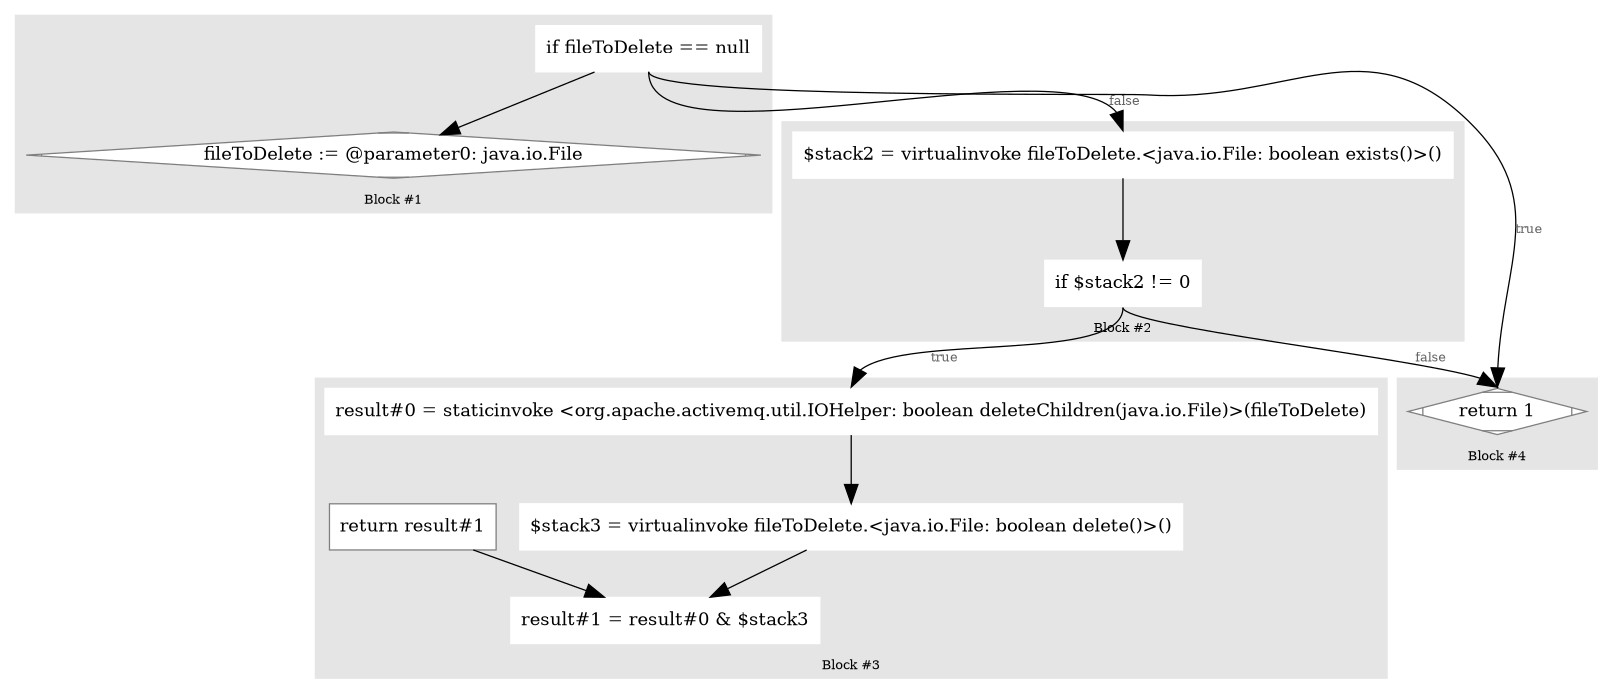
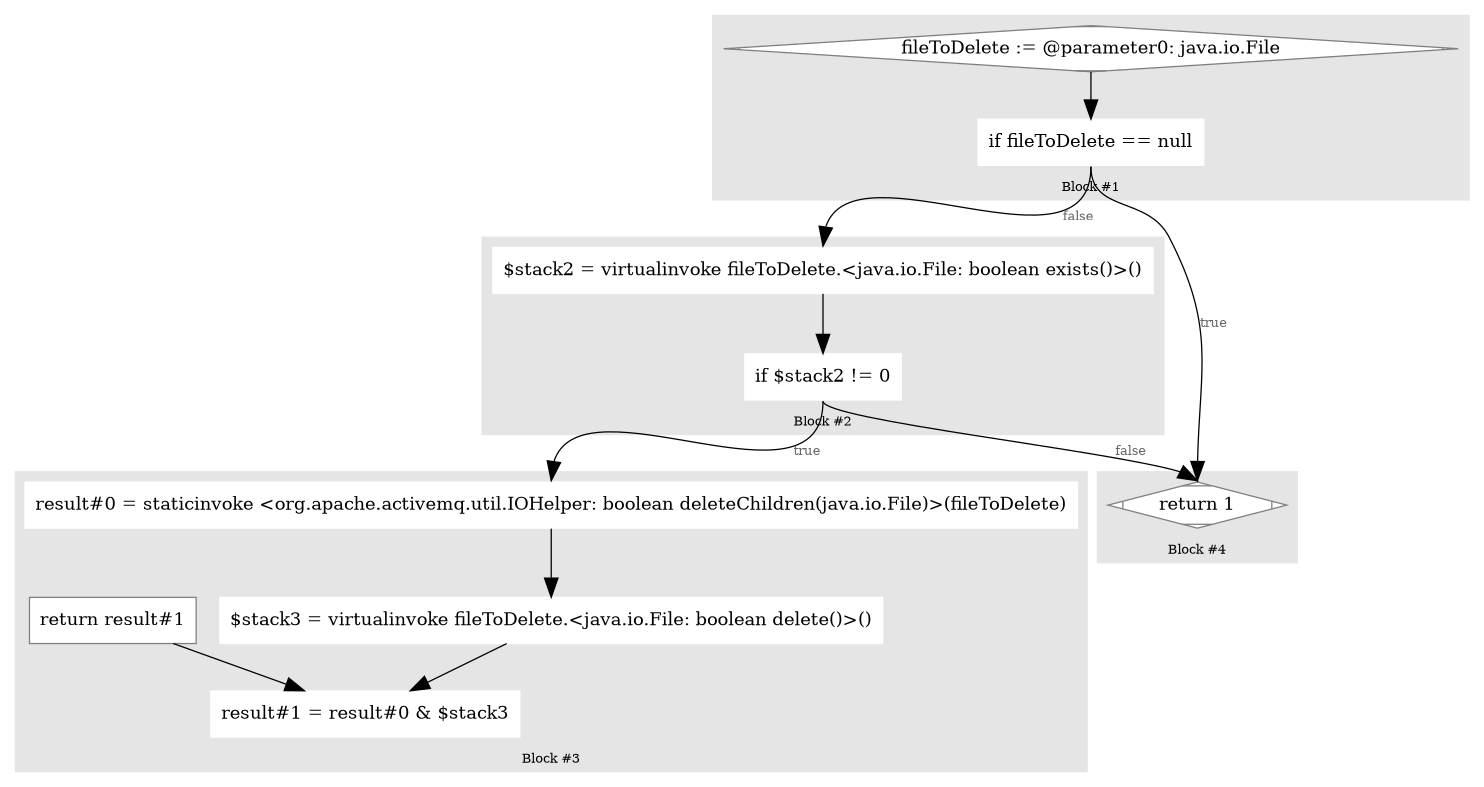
edge "if fileToDelete == null" -> "fileToDelete := @parameter0: java.io.File": reversed
